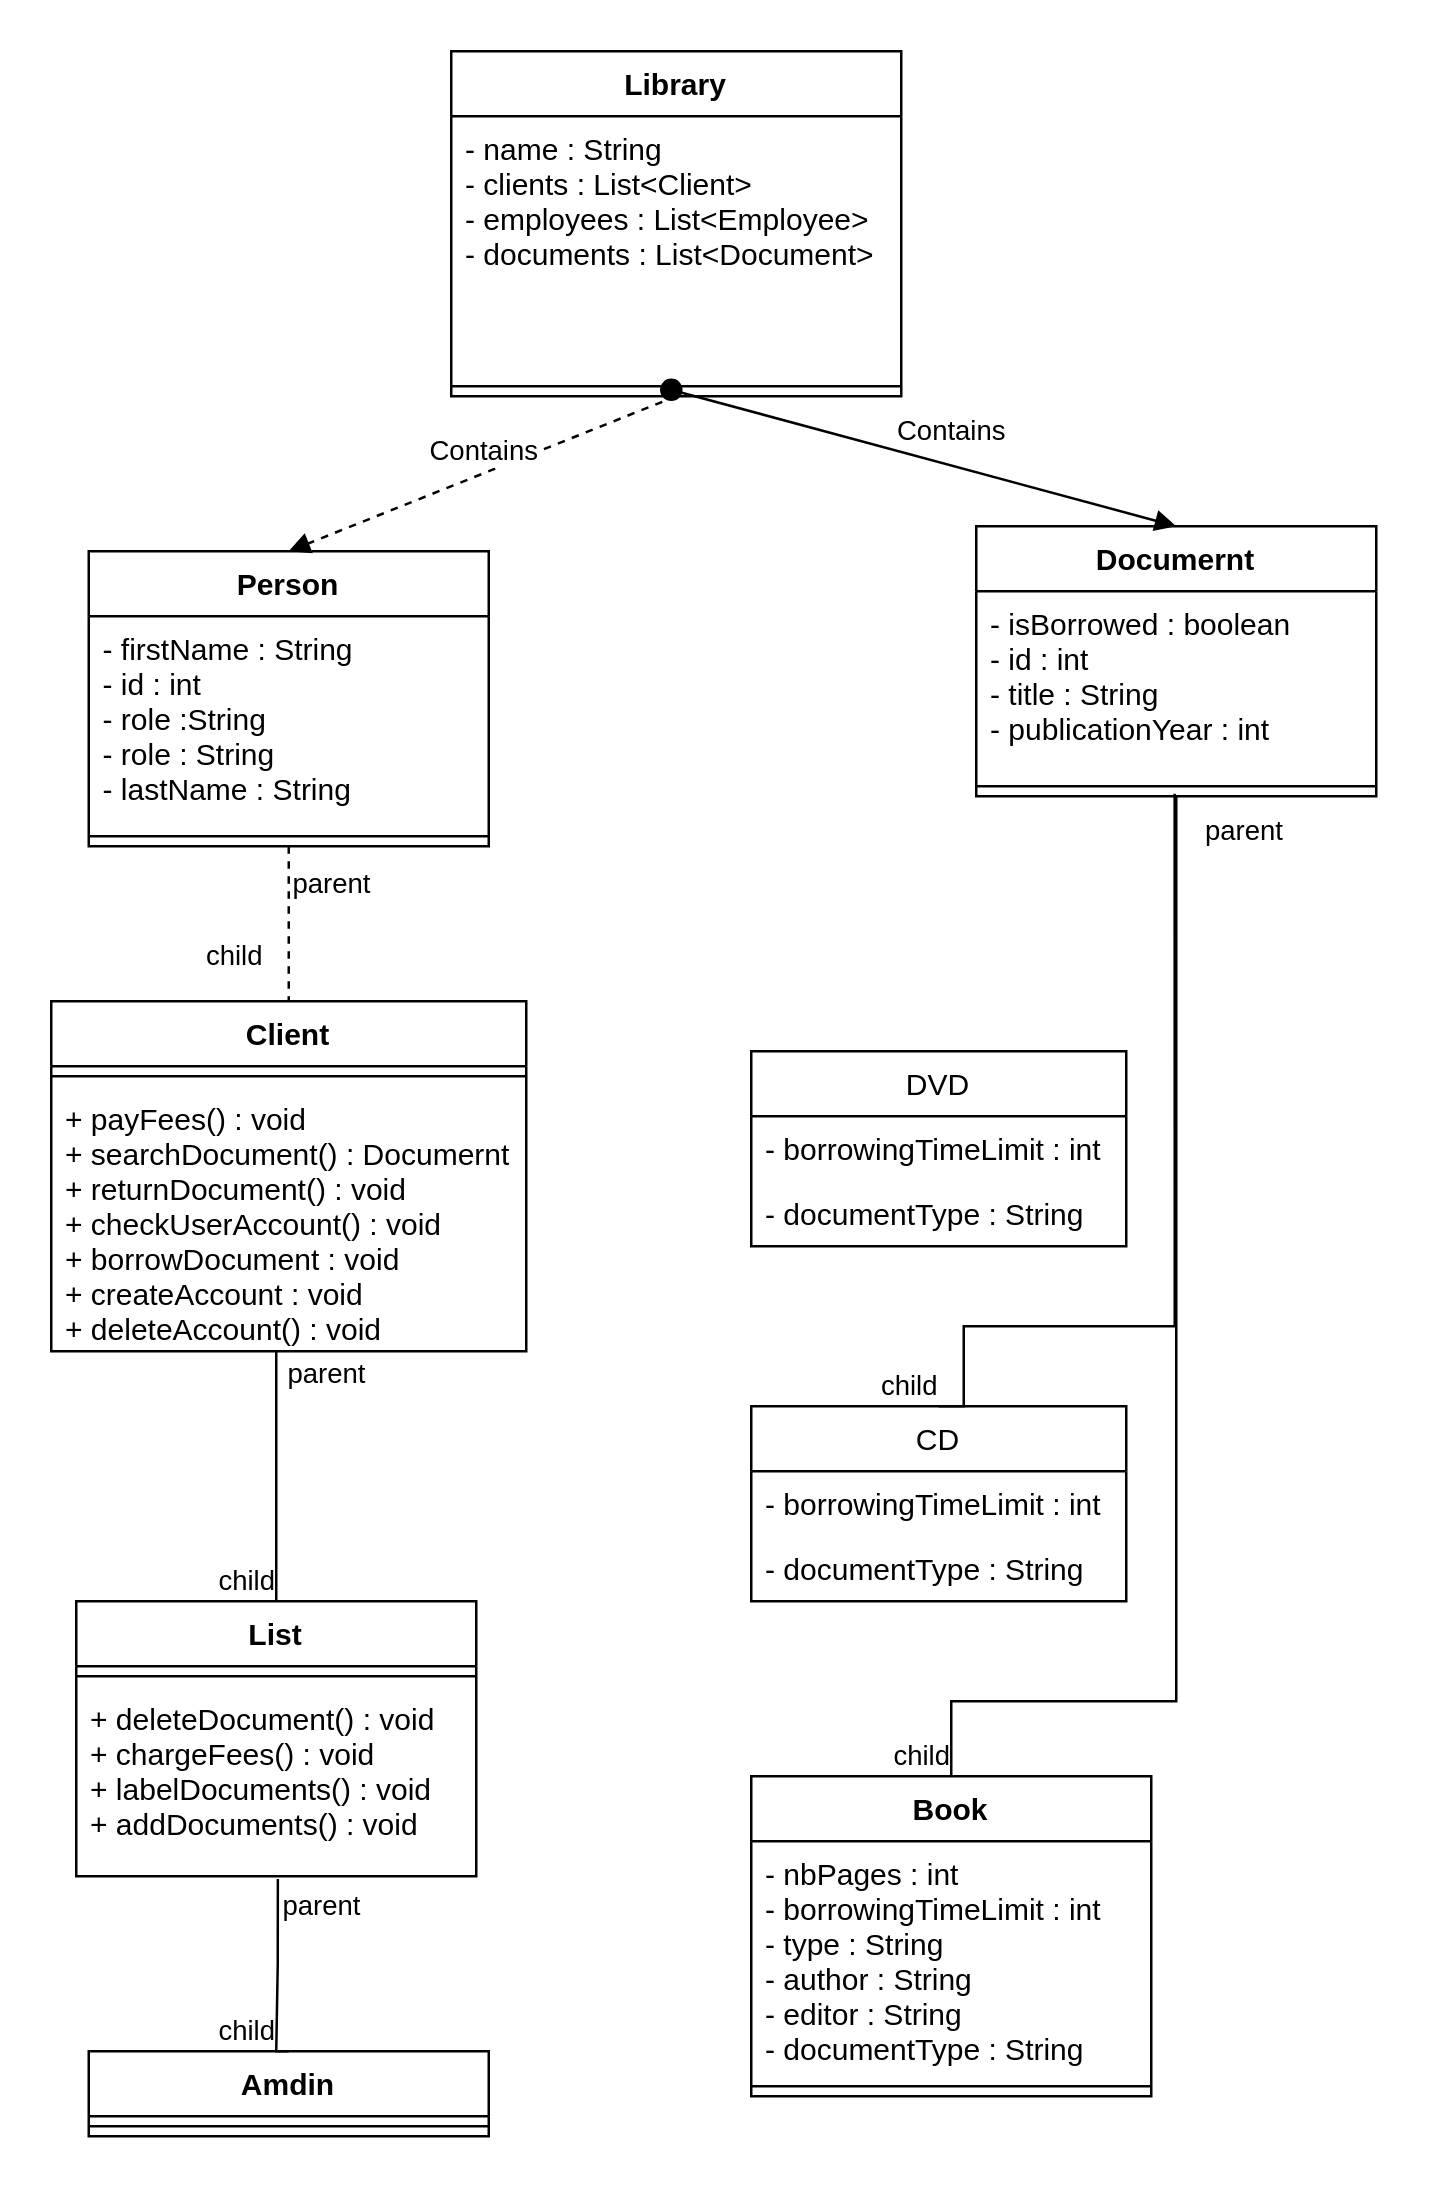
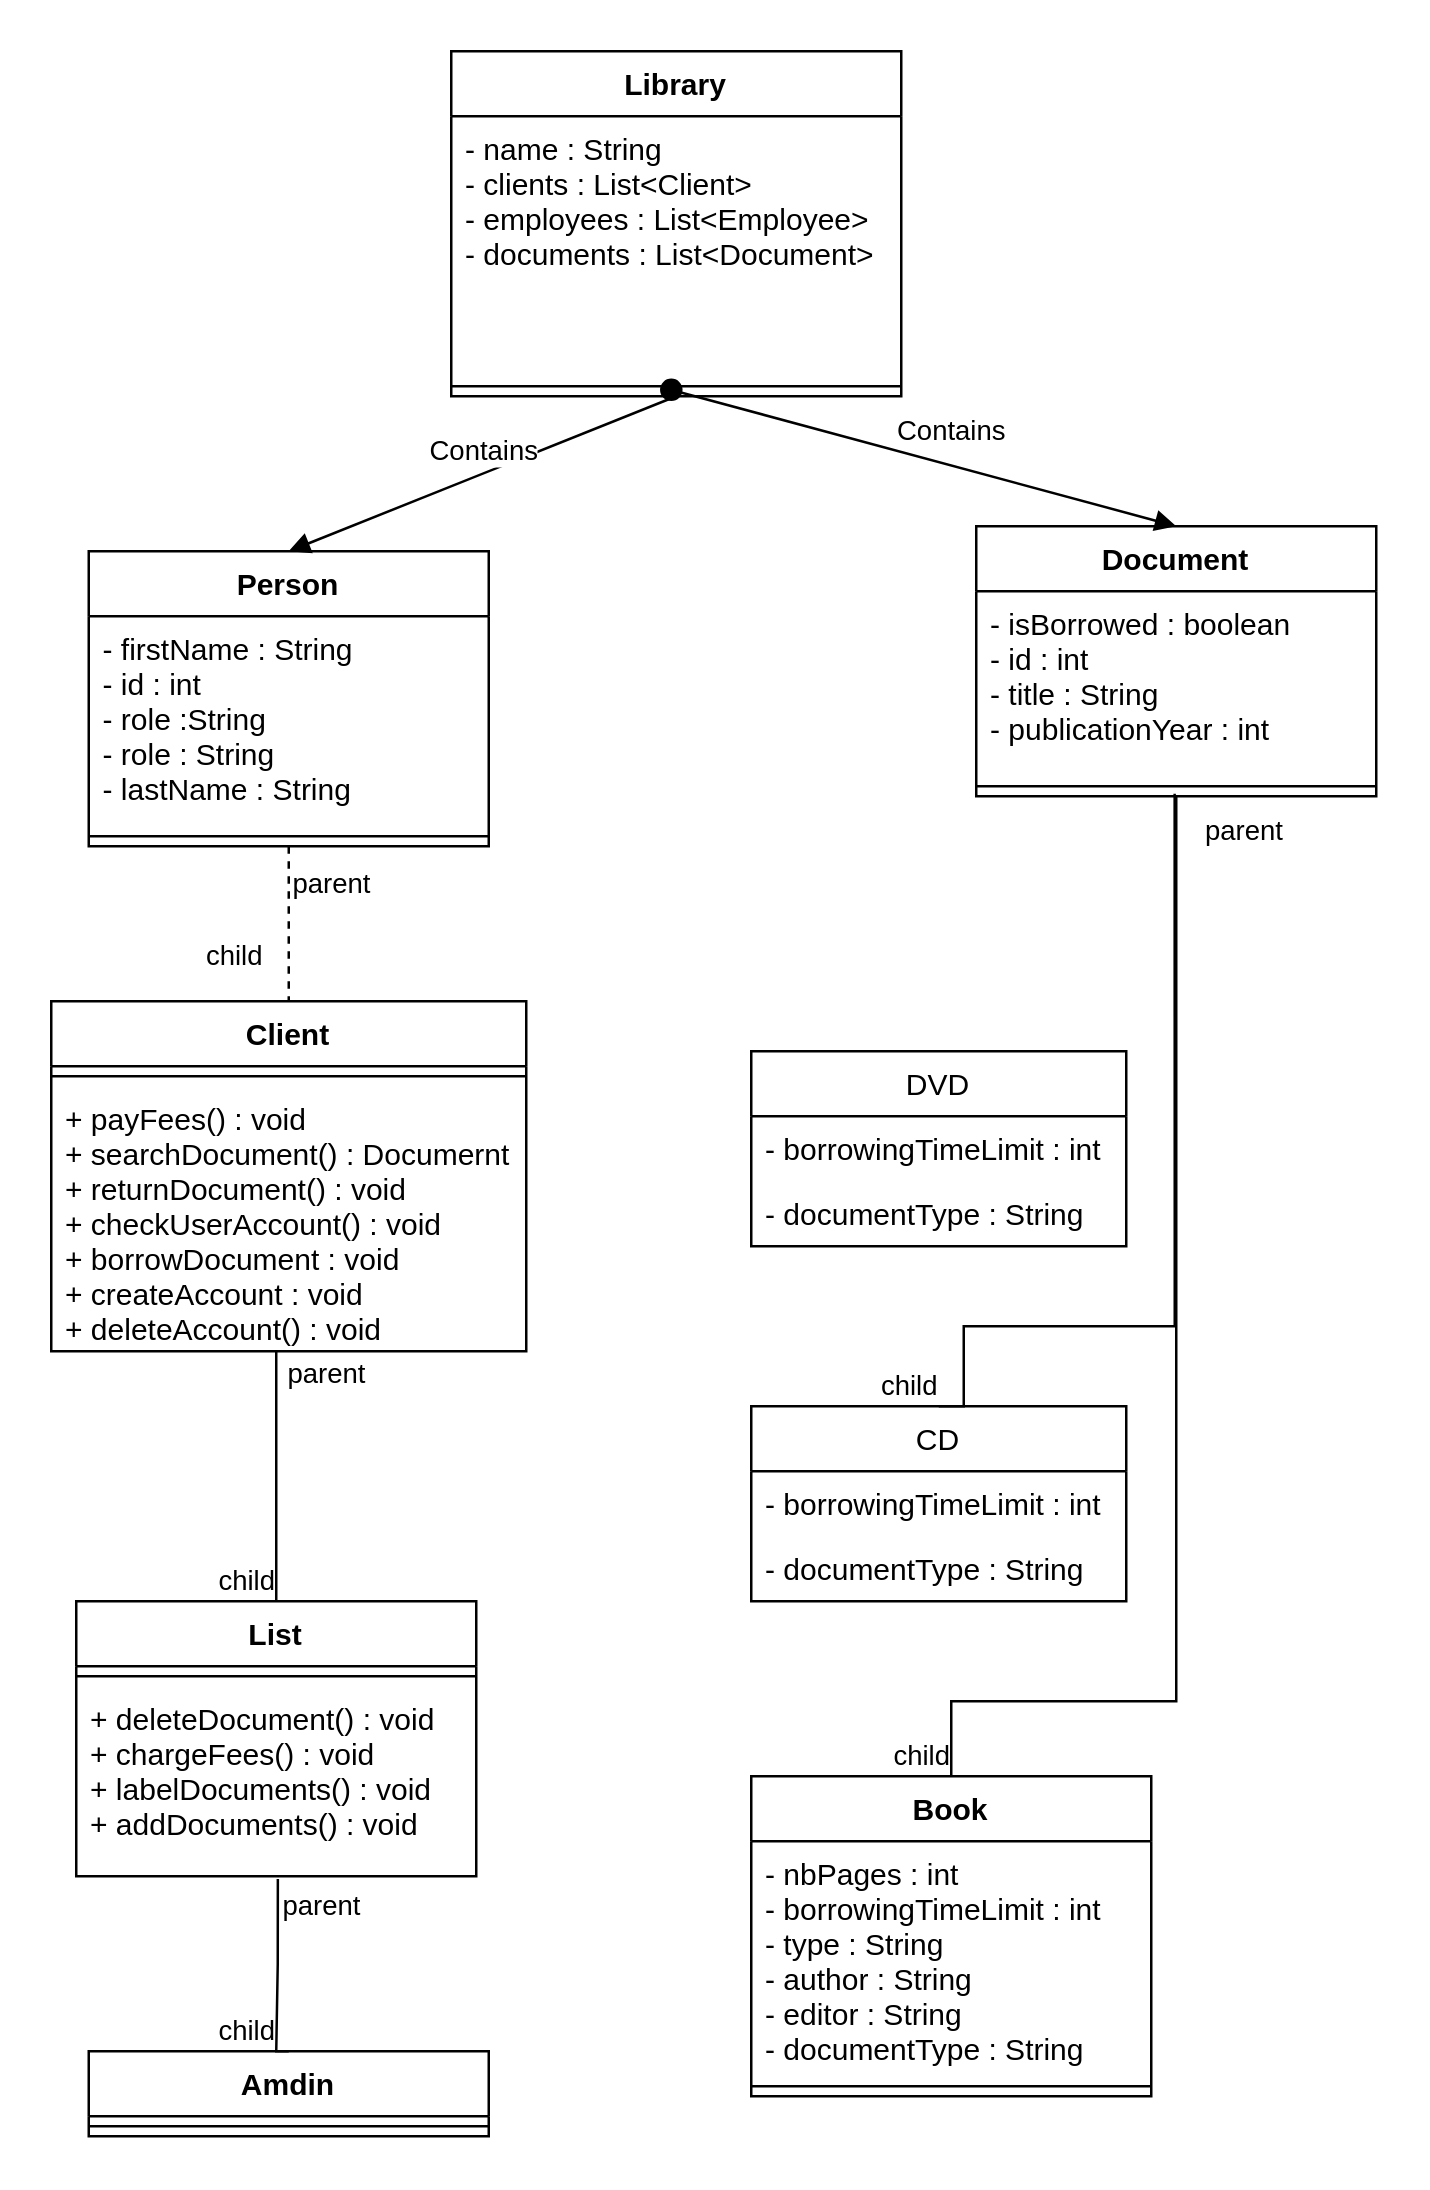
edge "Library" -> "Person": style dashed -> solid
node "Documernt": label "Documernt" -> "Document"
